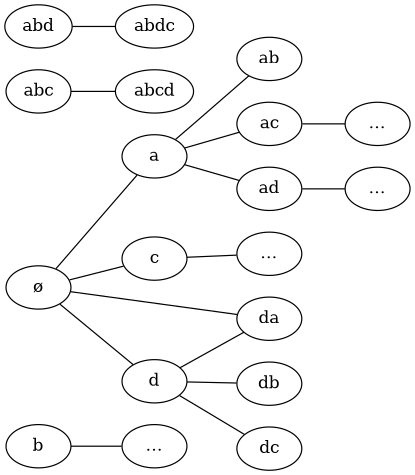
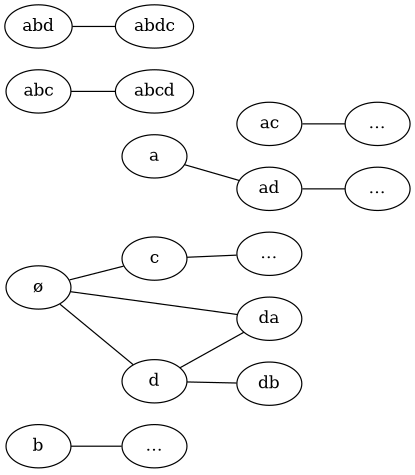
node "ab": removed
edge "ac" -- "a": removed
edge "a" -- "ø": removed
node "dc": removed
